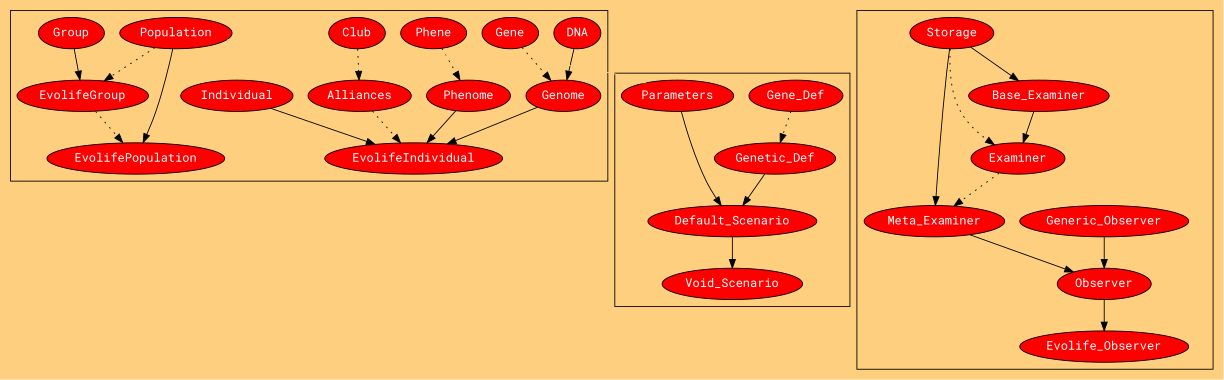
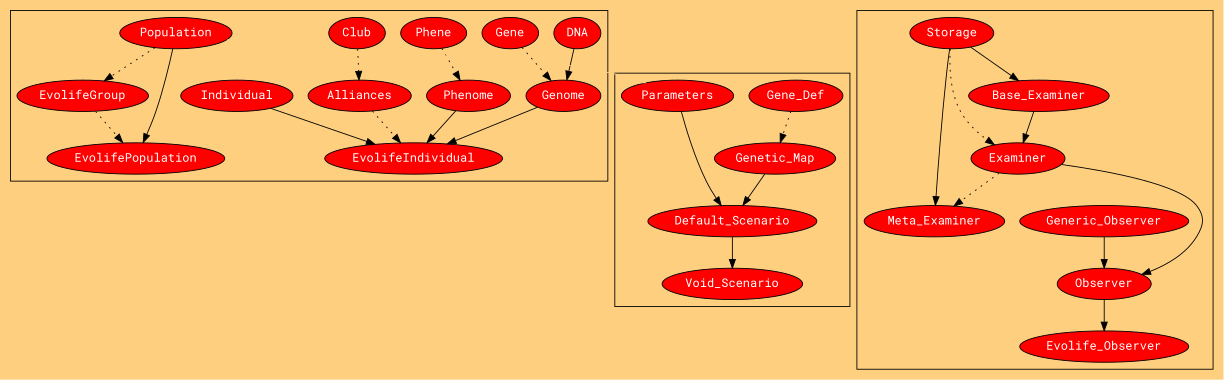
node "Group": removed
node "Genetic_Def": label "Genetic_Def" -> "Genetic_Map"
edge "Meta_Examiner" -> "Observer": now "Examiner" -> "Observer"
